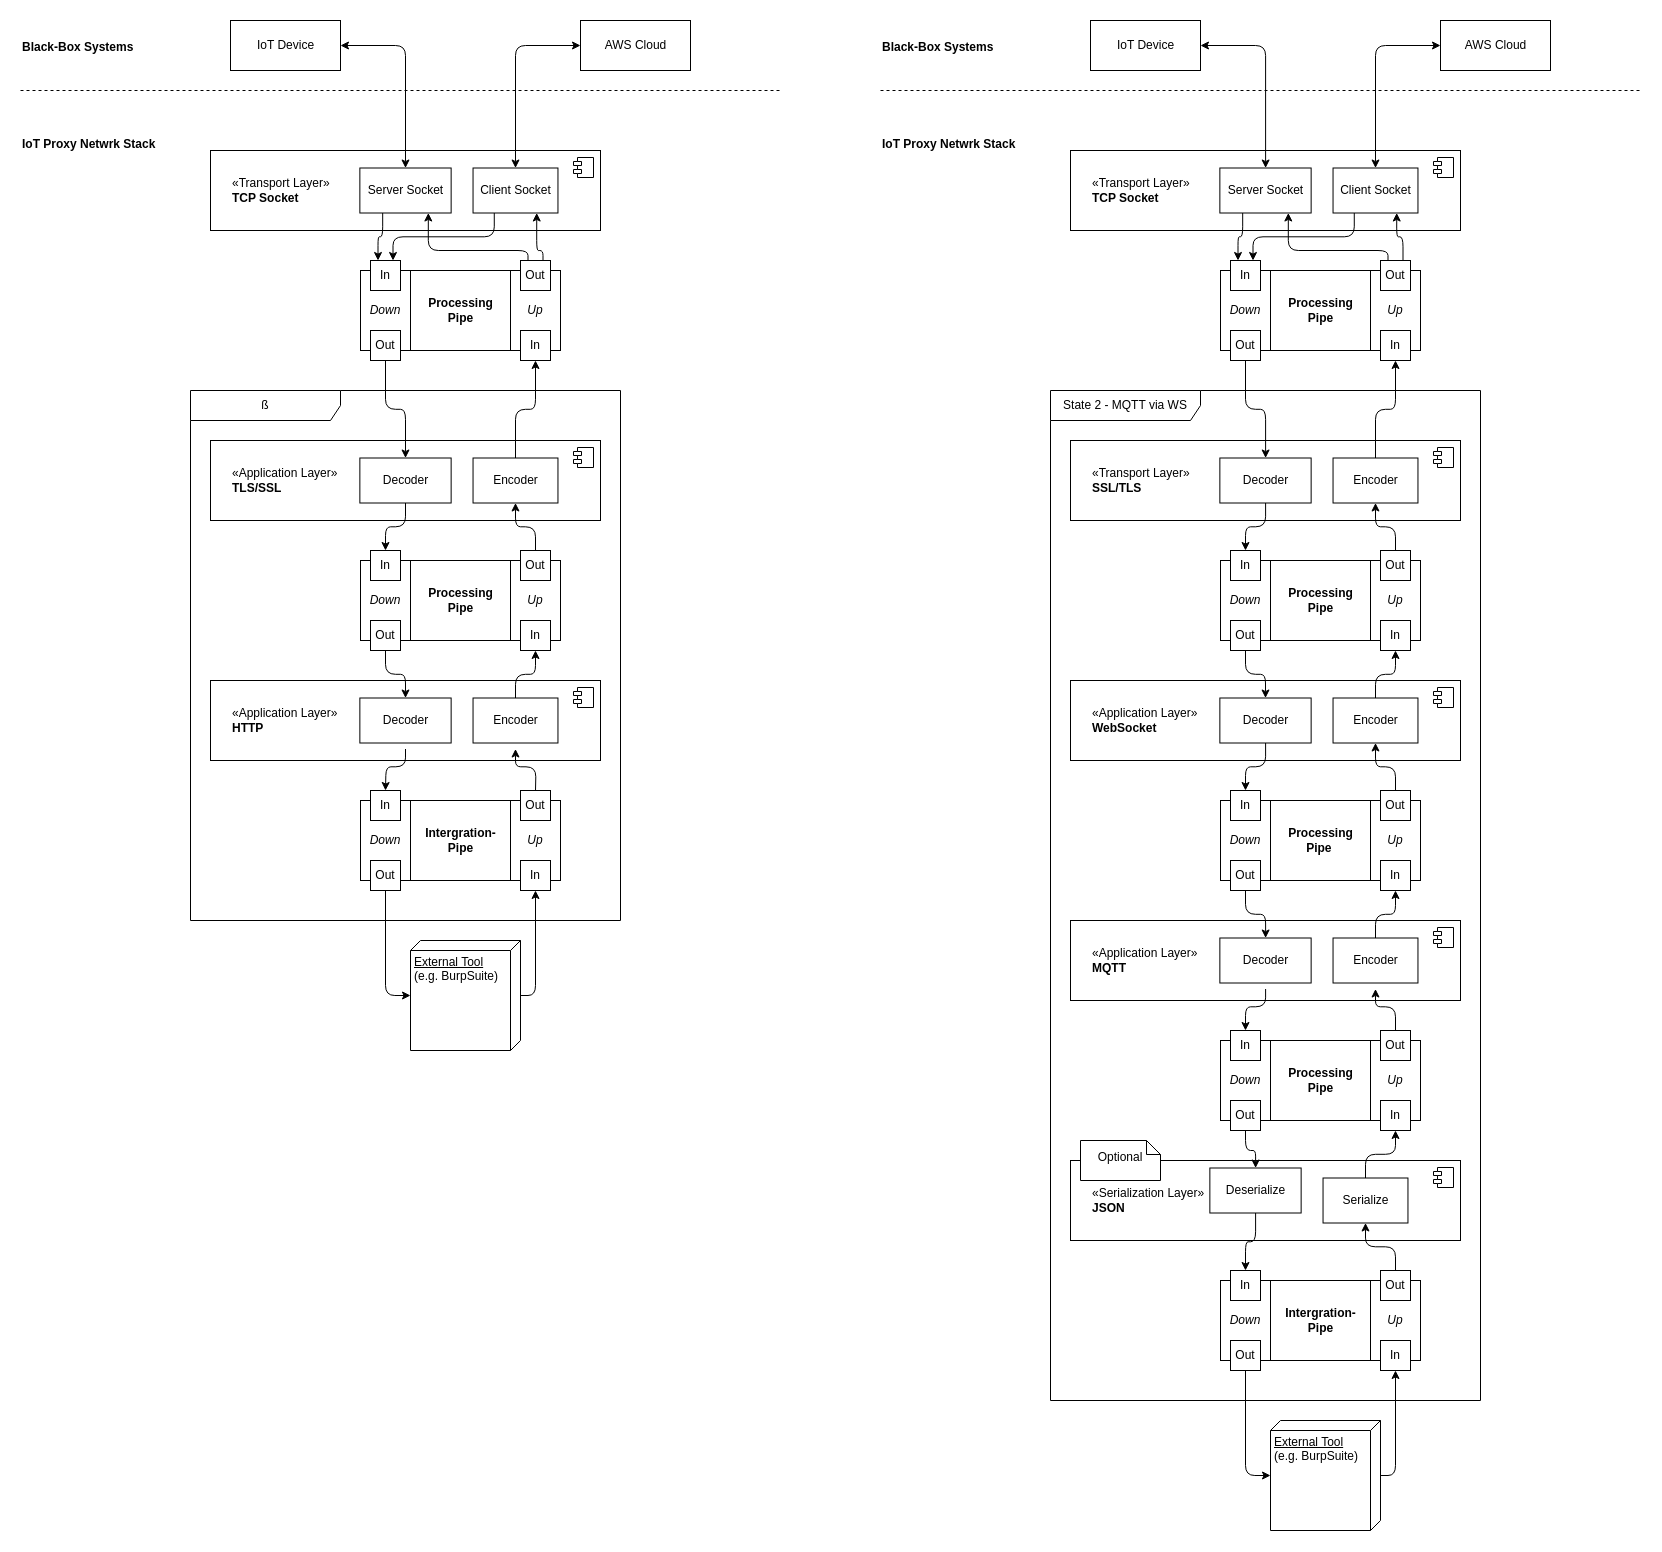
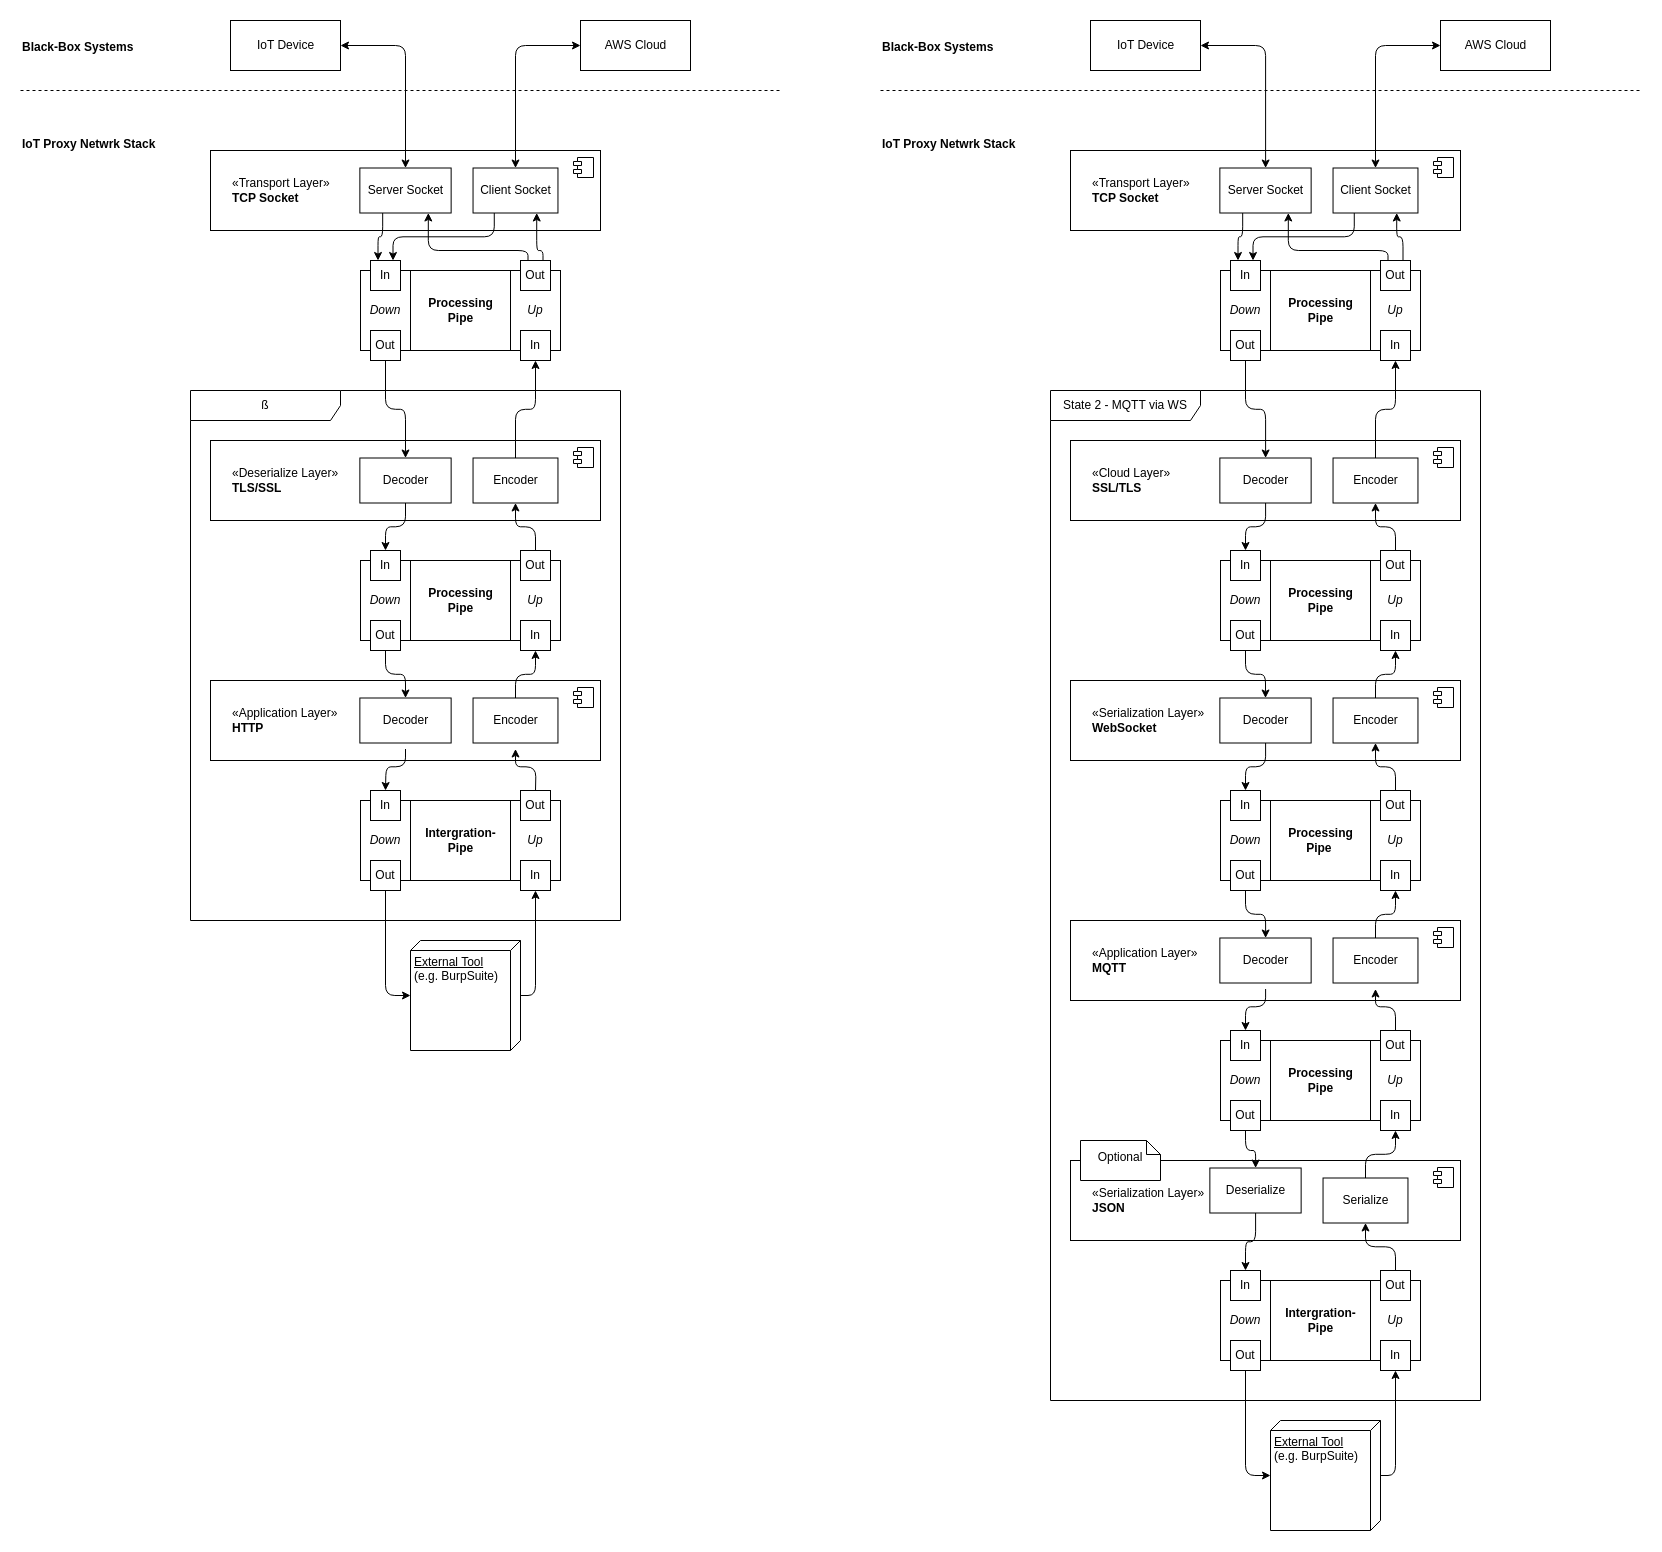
node "«Application Layer» TLS/SSL": label "«Application Layer» TLS/SSL" -> "«Deserialize Layer» TLS/SSL"
node "«Transport Layer» SSL/TLS": label "«Transport Layer» SSL/TLS" -> "«Cloud Layer» SSL/TLS"
node "«Application Layer» WebSocket": label "«Application Layer» WebSocket" -> "«Serialization Layer» WebSocket"
